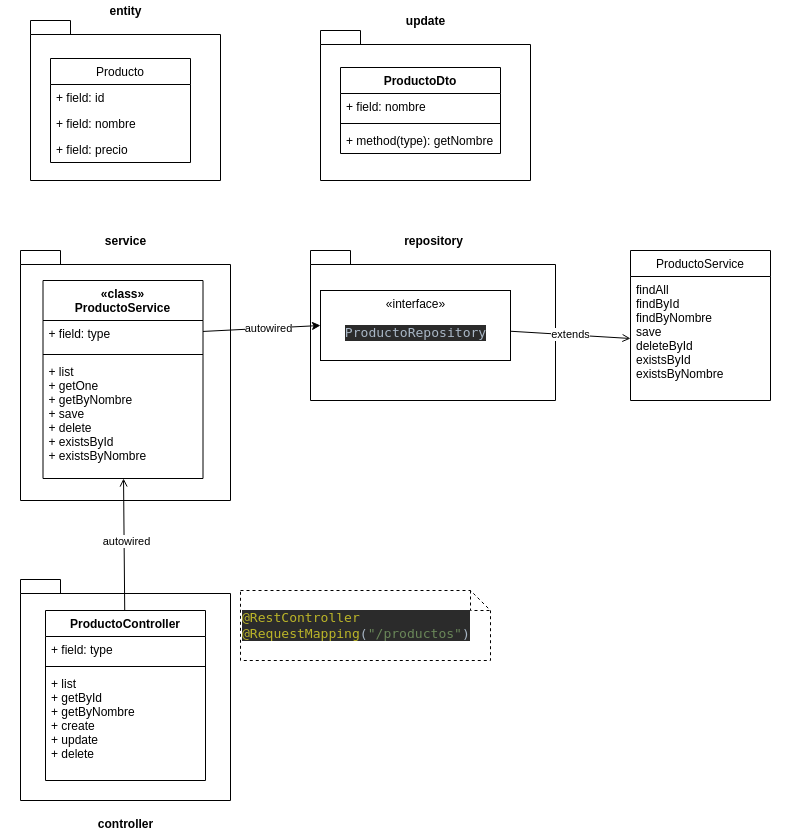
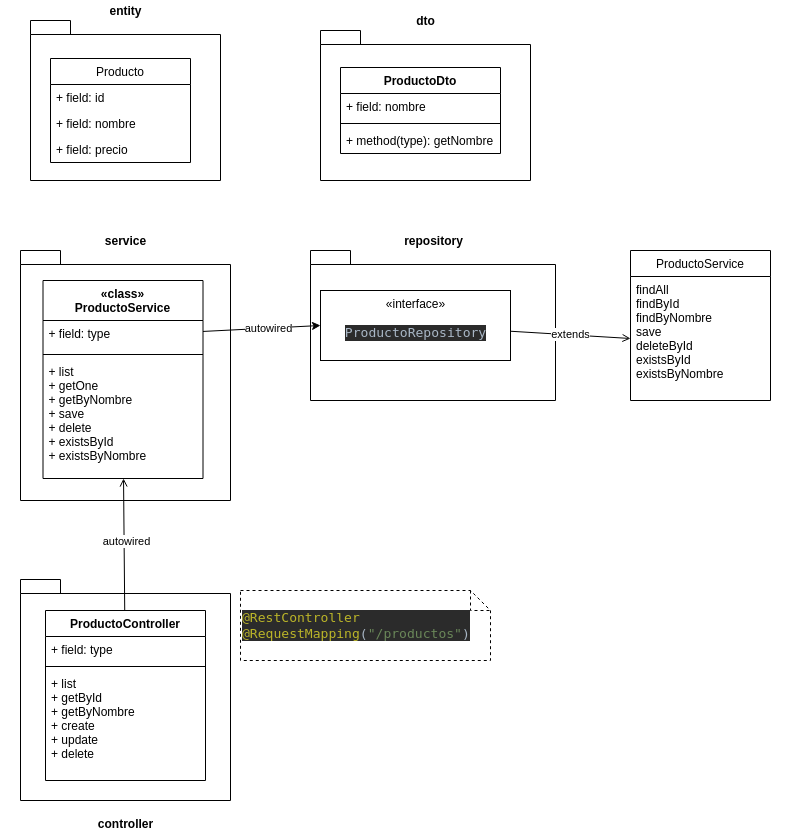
node "update": label "update" -> "dto"
